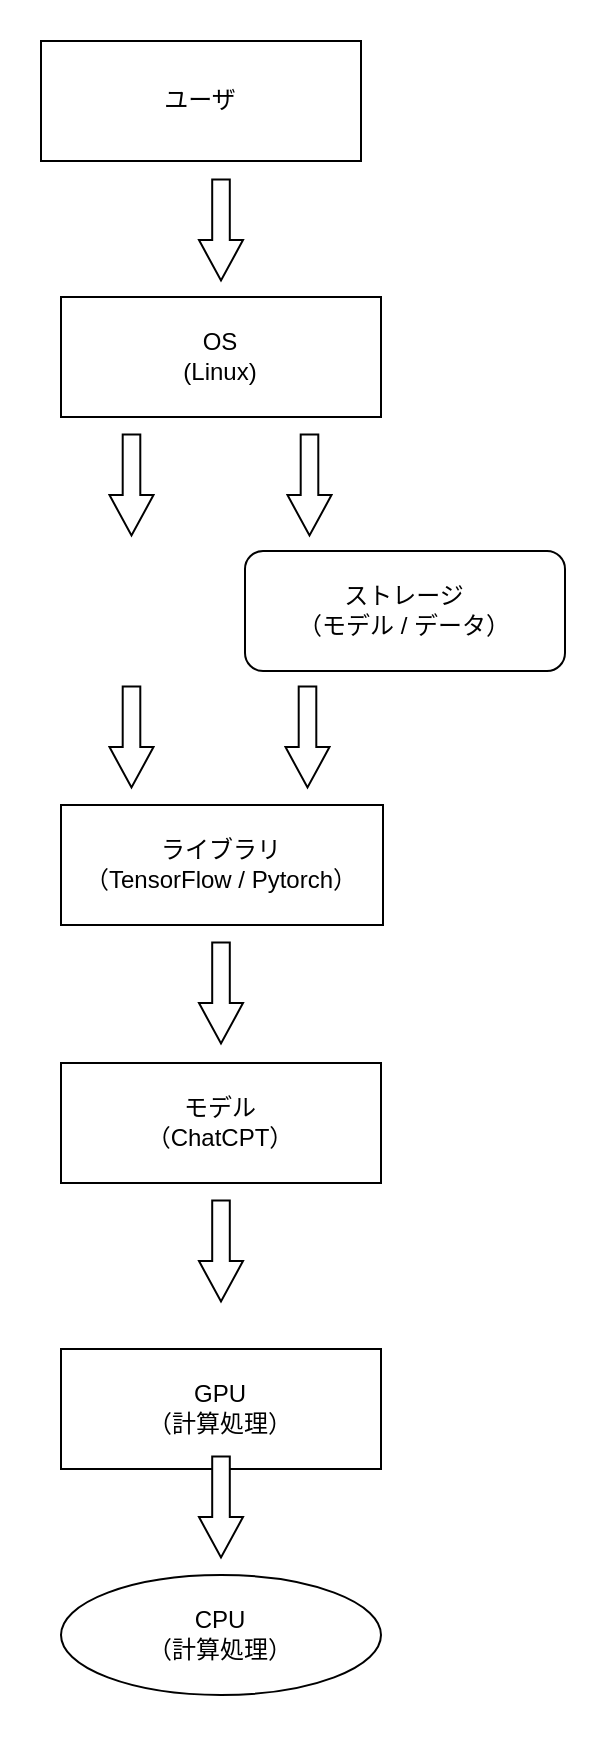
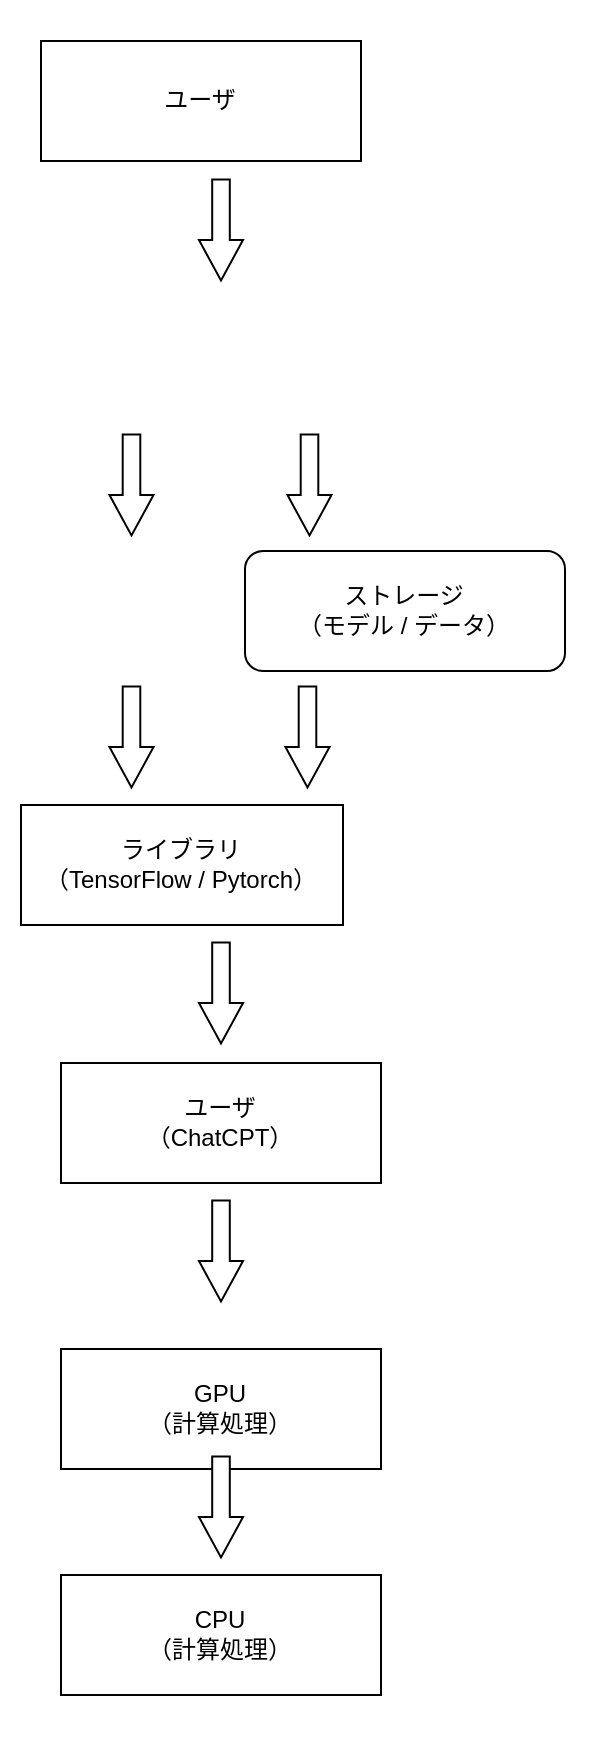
node "OS (Linux)": removed
node "ライブラリ （TensorFlow / Pytorch）": moved (222, 865) -> (182, 865)
node "モデル （ChatCPT）": label "モデル （ChatCPT）" -> "ユーザ （ChatCPT）"
node "CPU （計算処理）": shape ellipse -> rectangle
